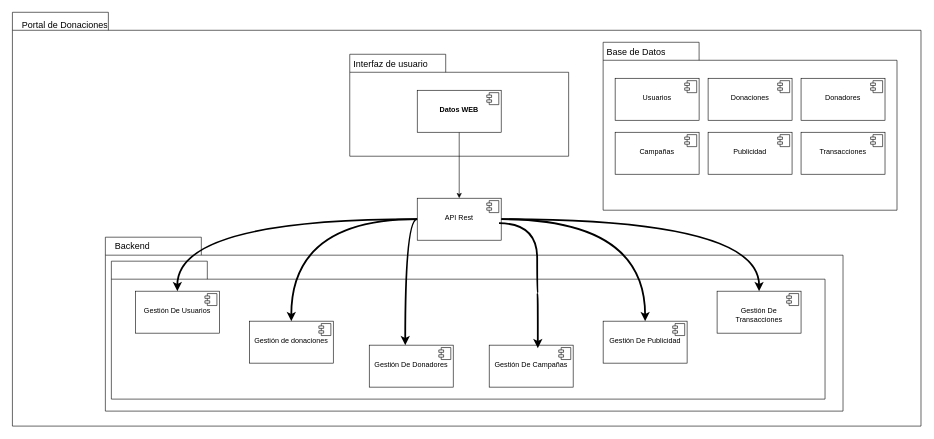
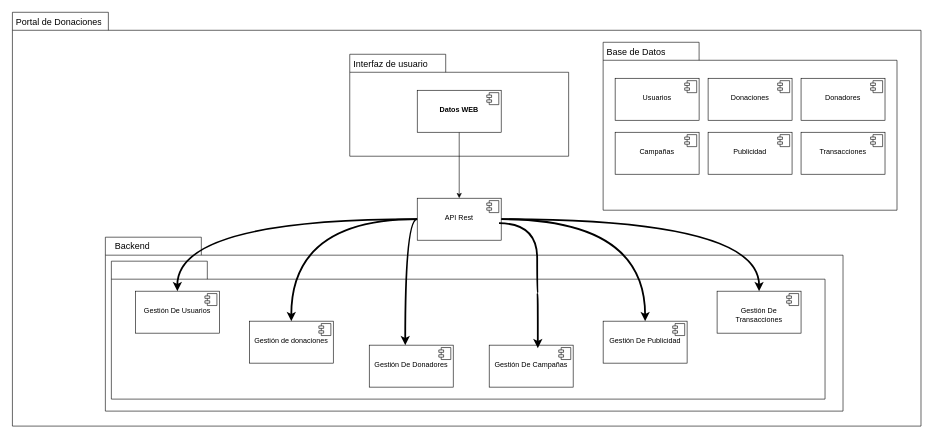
node "Portal de Donaciones": moved (69, 24) -> (63, 21)
